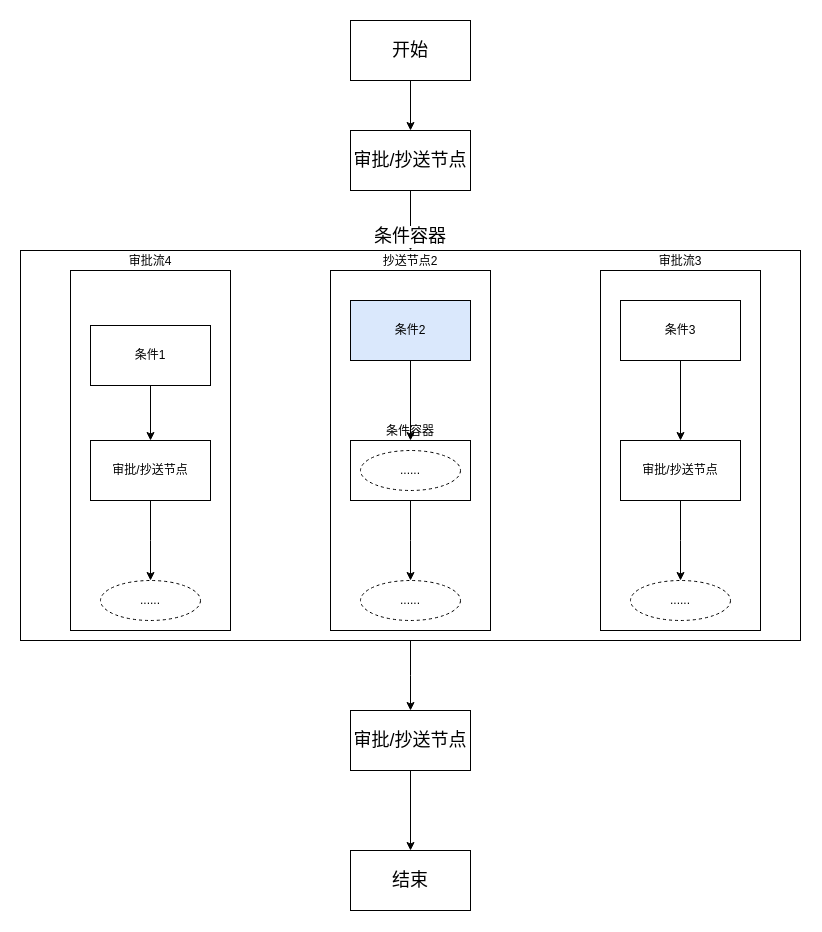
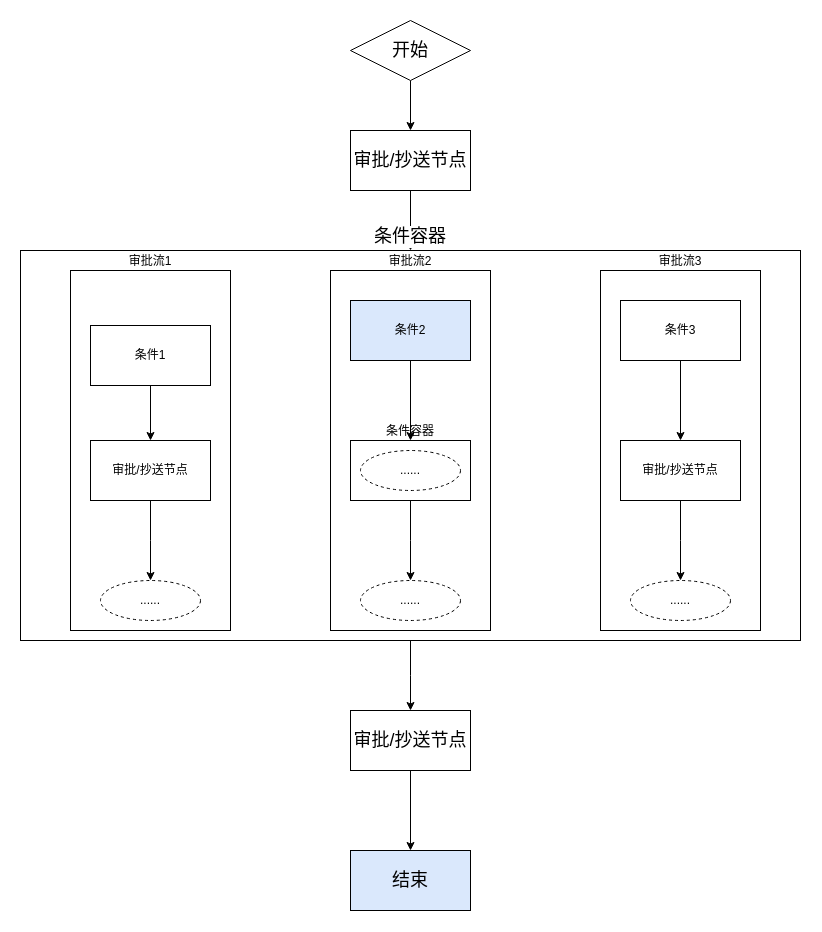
node "开始": shape rectangle -> diamond
node "审批流4": label "审批流4" -> "审批流1"
node "抄送节点2": label "抄送节点2" -> "审批流2"
node "结束": fillcolor #ffffff -> #dae8fc
